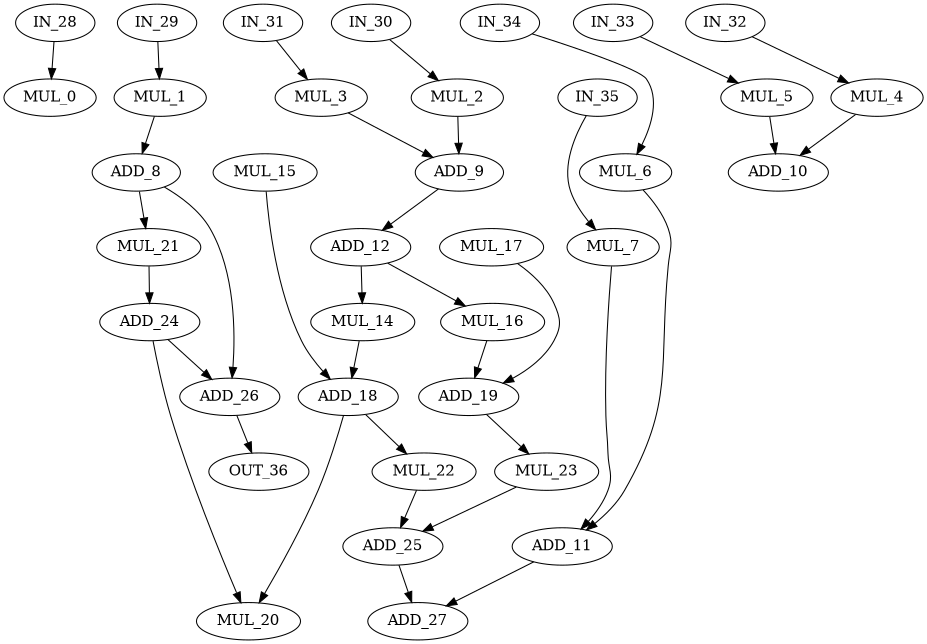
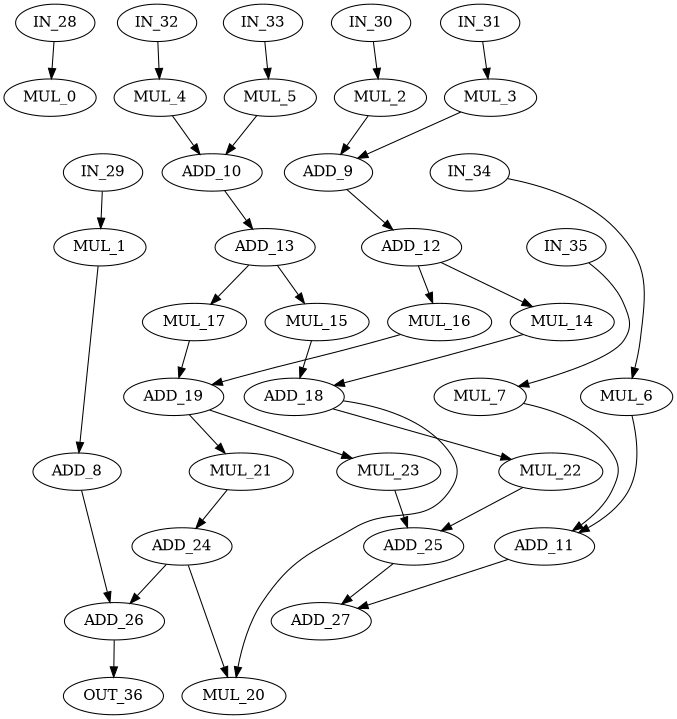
edge "ADD_8" -> "MUL_21": now "ADD_19" -> "MUL_21"
node "ADD_13": added
